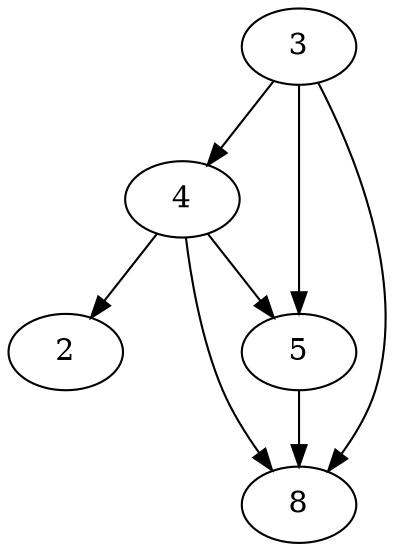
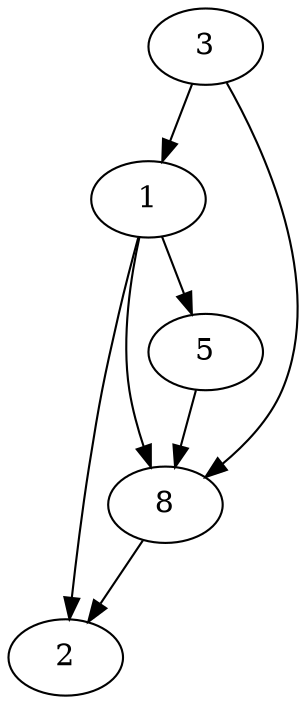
edge "3" -> "5": removed
node "4": label "4" -> "1"
edge "8" -> "2": added
